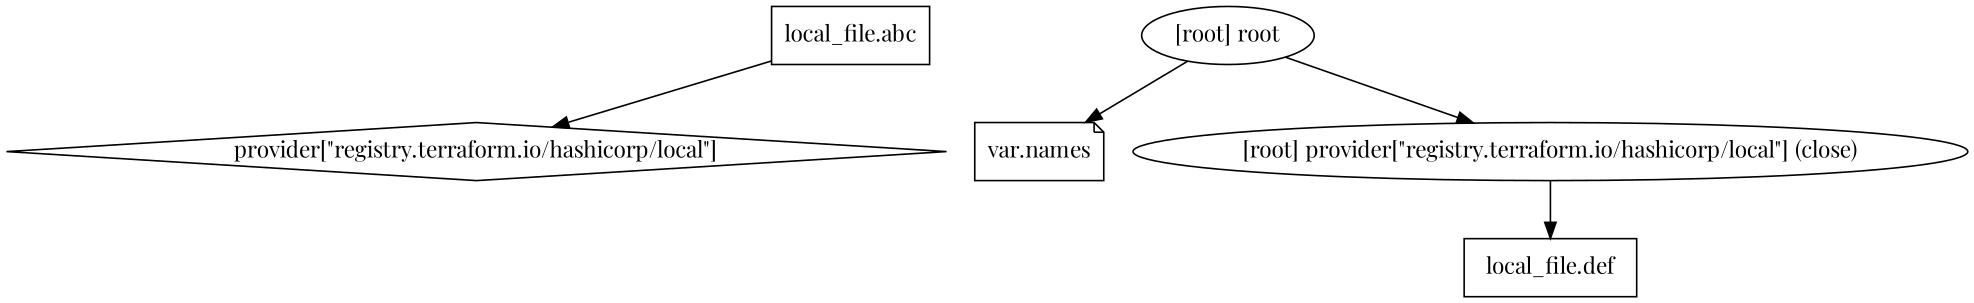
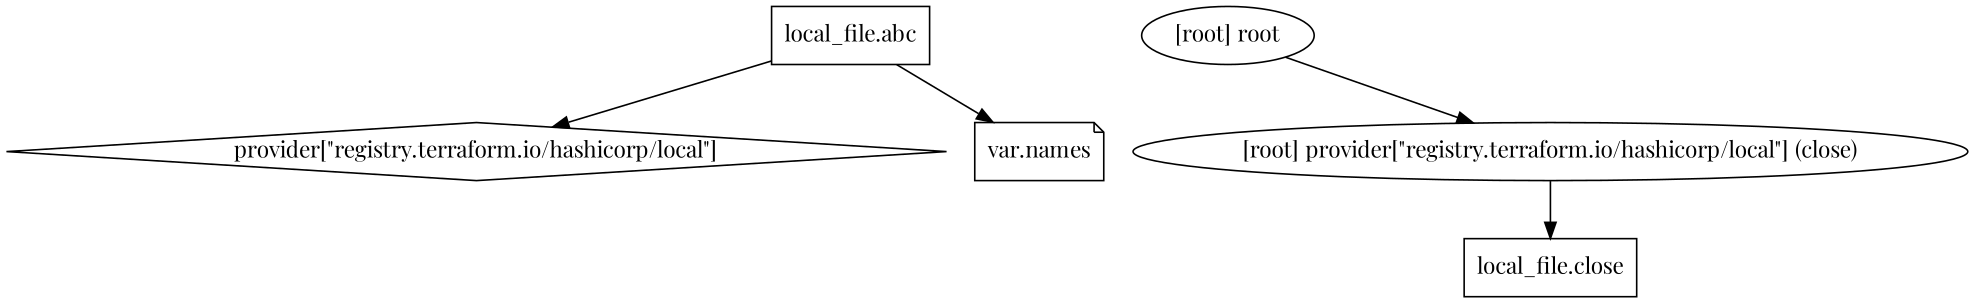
edge "[root] root" -> "var.names": now "local_file.abc" -> "var.names"
node "local_file.def": label "local_file.def" -> "local_file.close"
